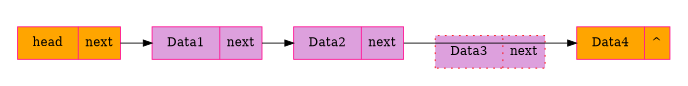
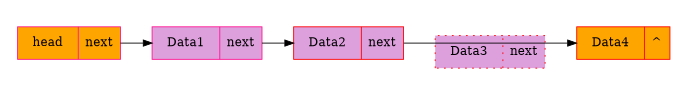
node "Data2": color deeppink -> red
node "Data4": color deeppink -> red
